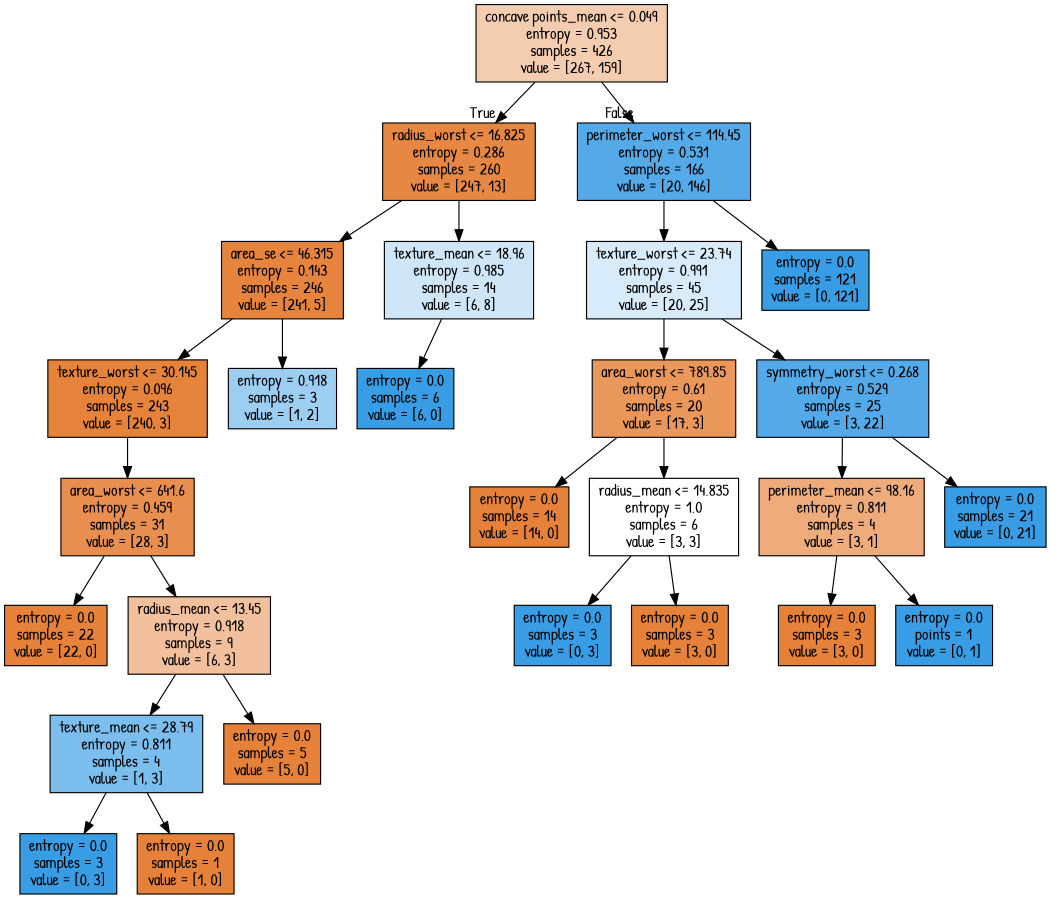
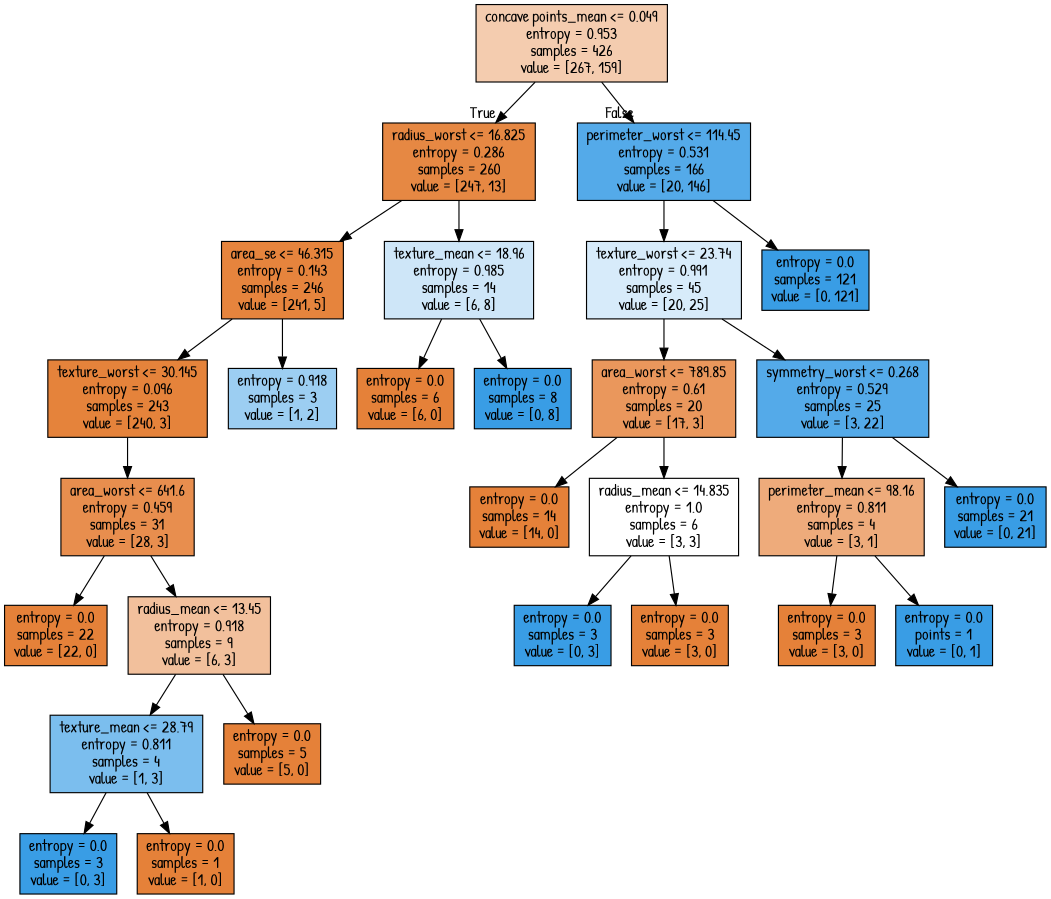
node "entropy = 0.0 samples = 6 value = [6, 0]": fillcolor #399de5 -> #e58139
node "entropy = 0.0 samples = 8 value = [0, 8]": added
